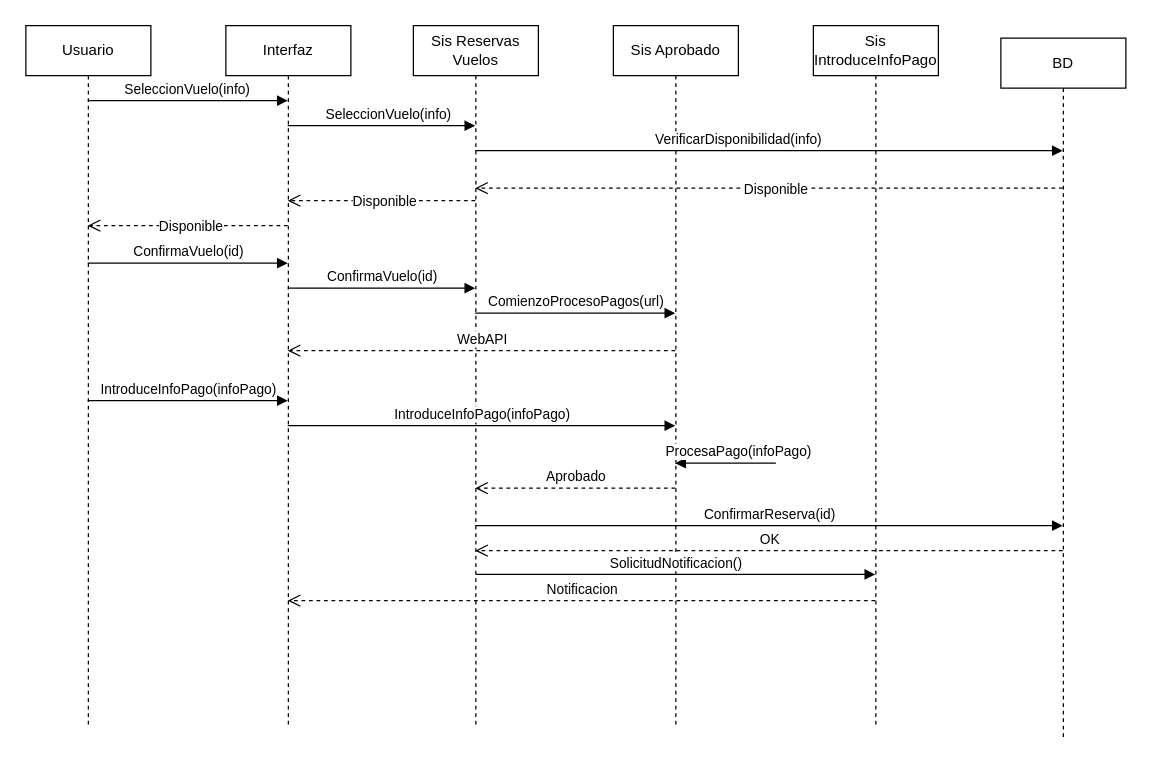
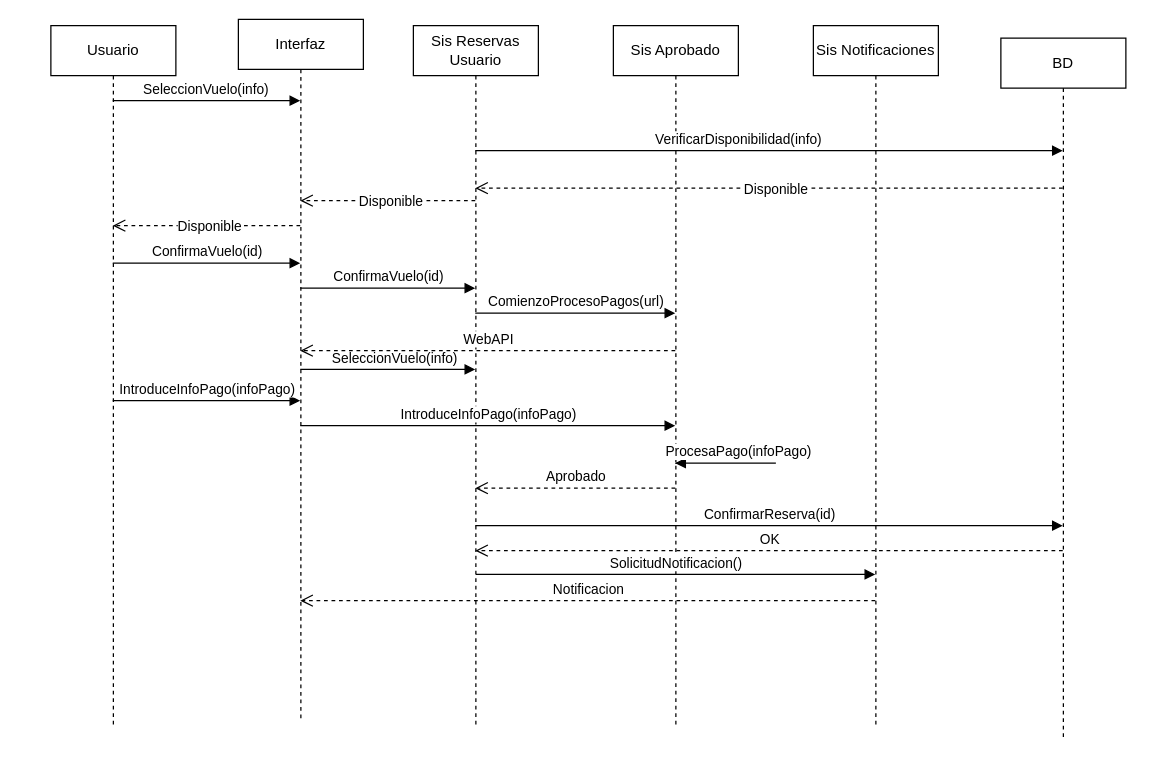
node "Sis Reservas Vuelos": label "Sis Reservas Vuelos" -> "Sis Reservas Usuario"
node "Sis IntroduceInfoPago": label "Sis IntroduceInfoPago" -> "Sis Notificaciones"
node "Usuario": moved (88, 376) -> (113, 376)
node "Interfaz": moved (288, 376) -> (301, 369)
